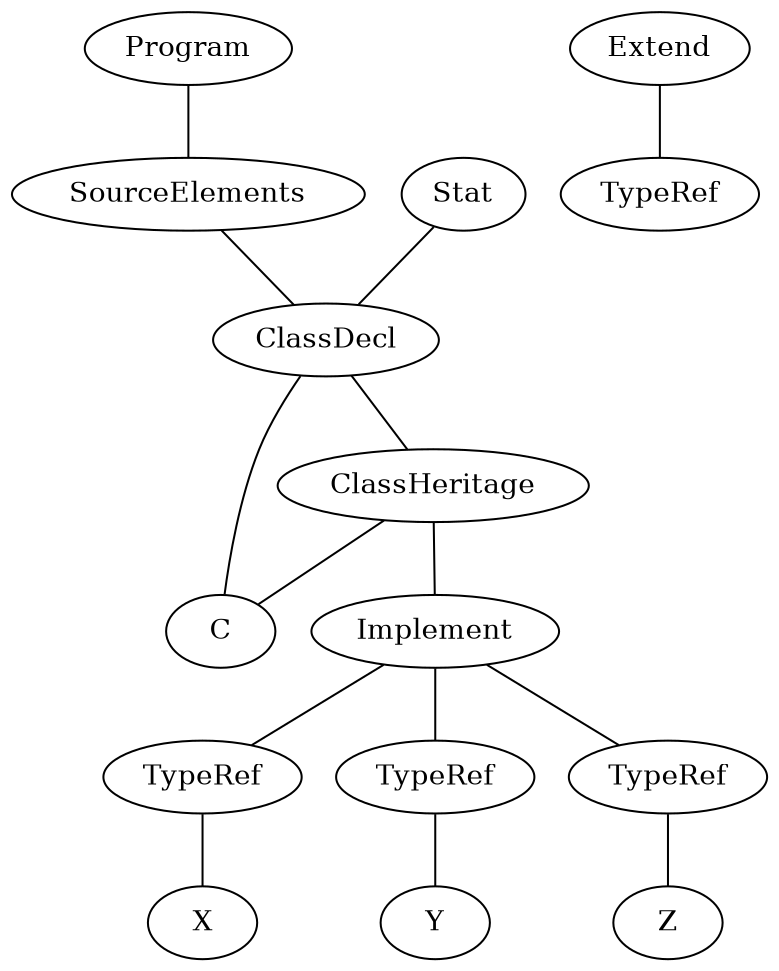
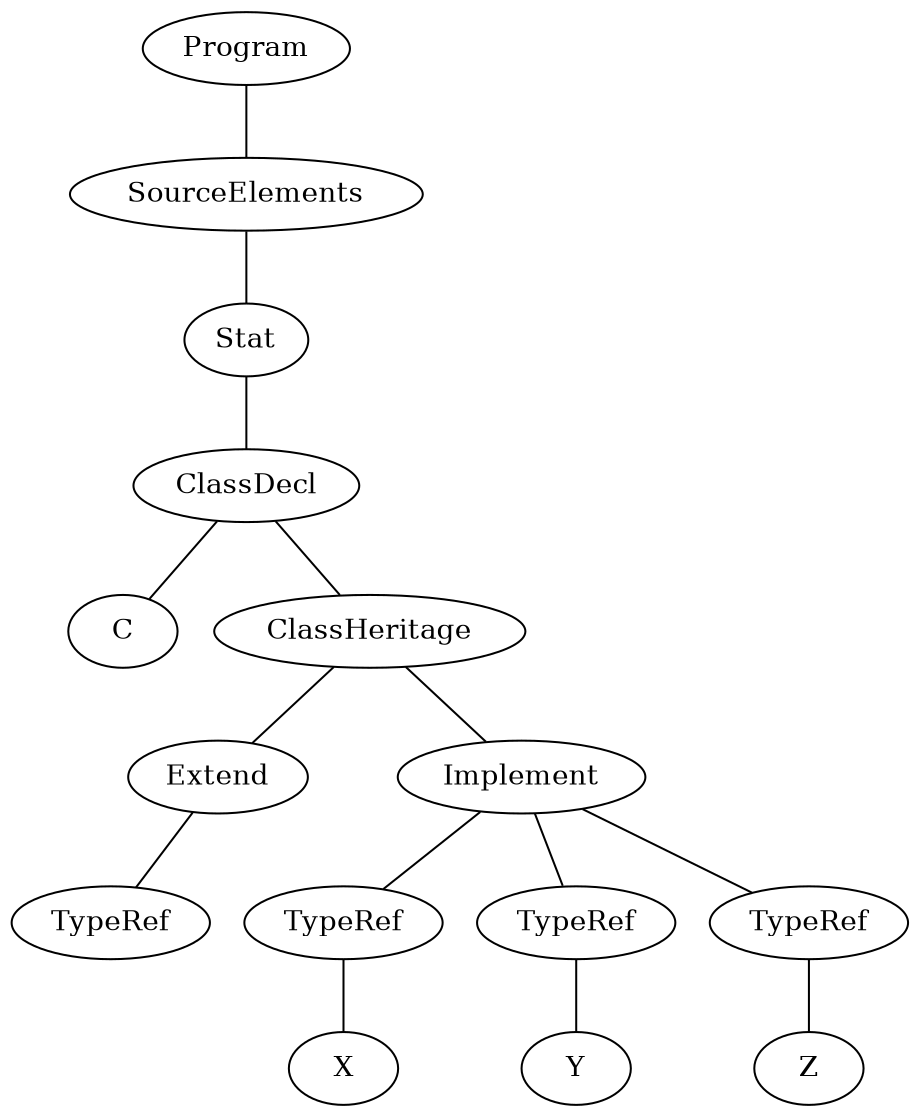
edge "SourceElements" -- "ClassDecl": now "SourceElements" -- "Stat"
edge "ClassHeritage" -- "C": now "ClassHeritage" -- "Extend"
